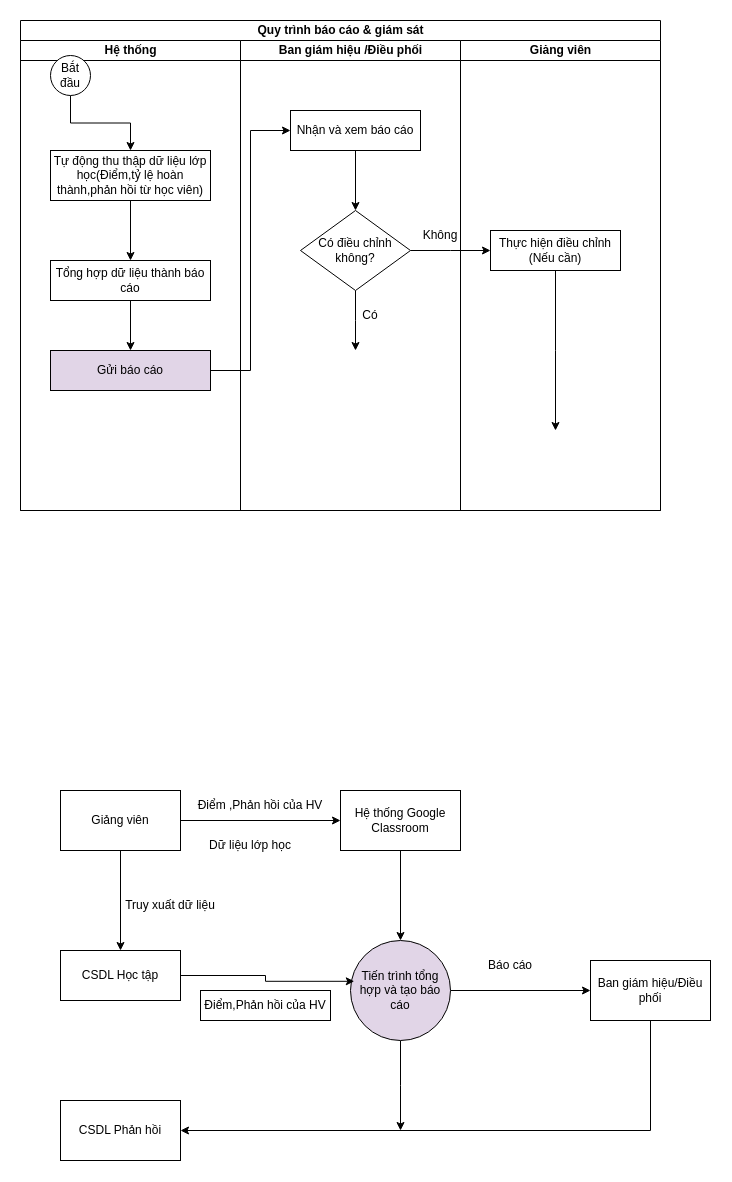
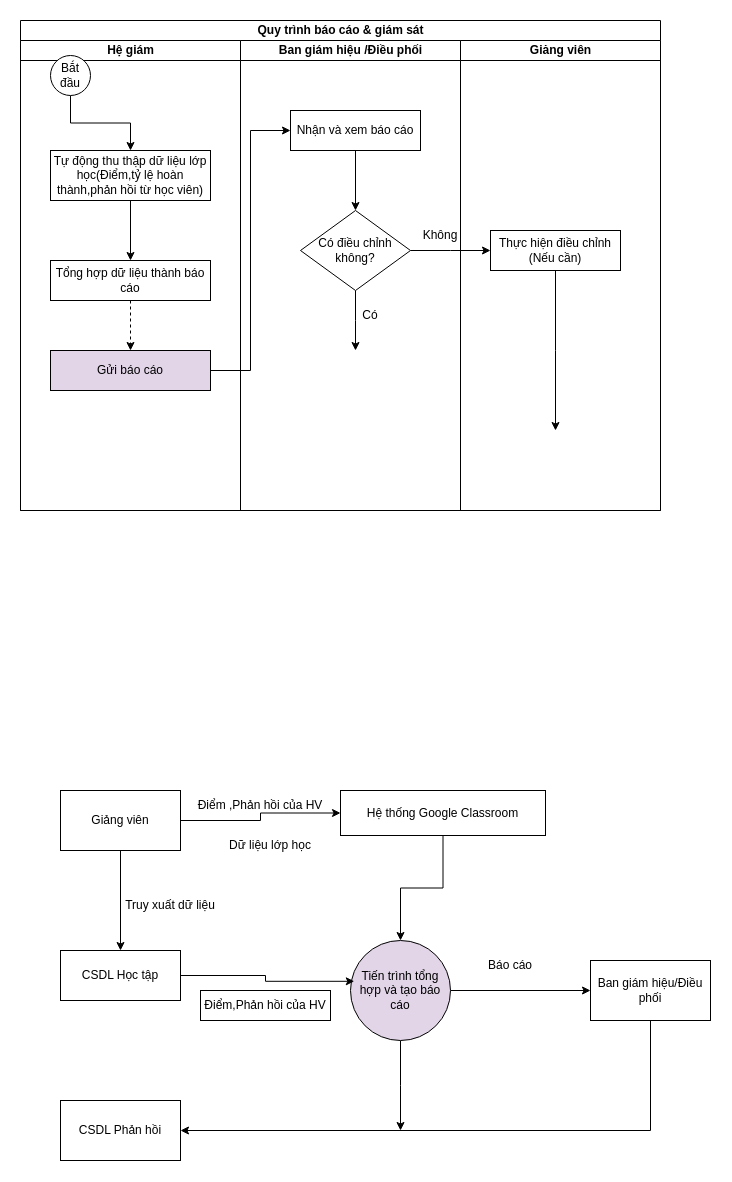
node "Hệ thống": label "Hệ thống" -> "Hệ giám"
edge "Tổng hợp dữ liệu thành báo cáo" -> "Gửi báo cáo": style solid -> dashed
node "Hệ thống Google Classroom": size 120x60 -> 205x45
node "Dữ liệu lớp học": moved (251, 846) -> (271, 846)
